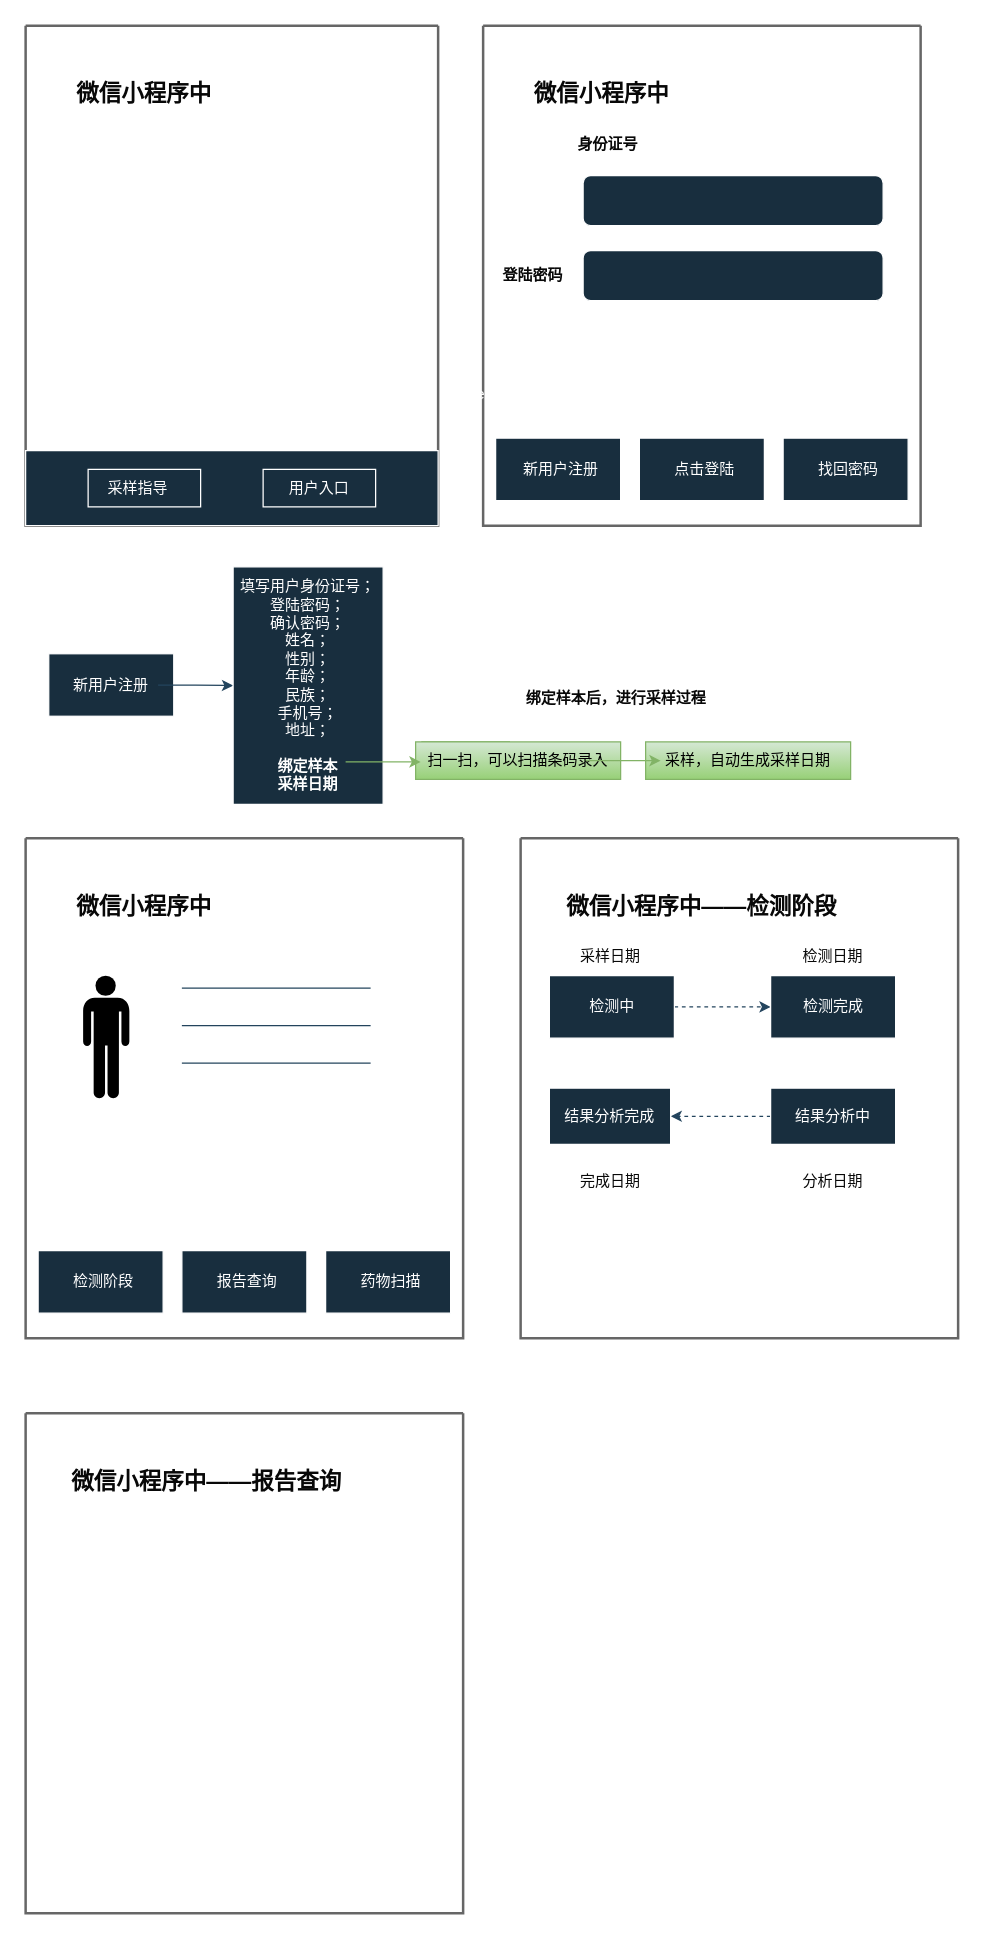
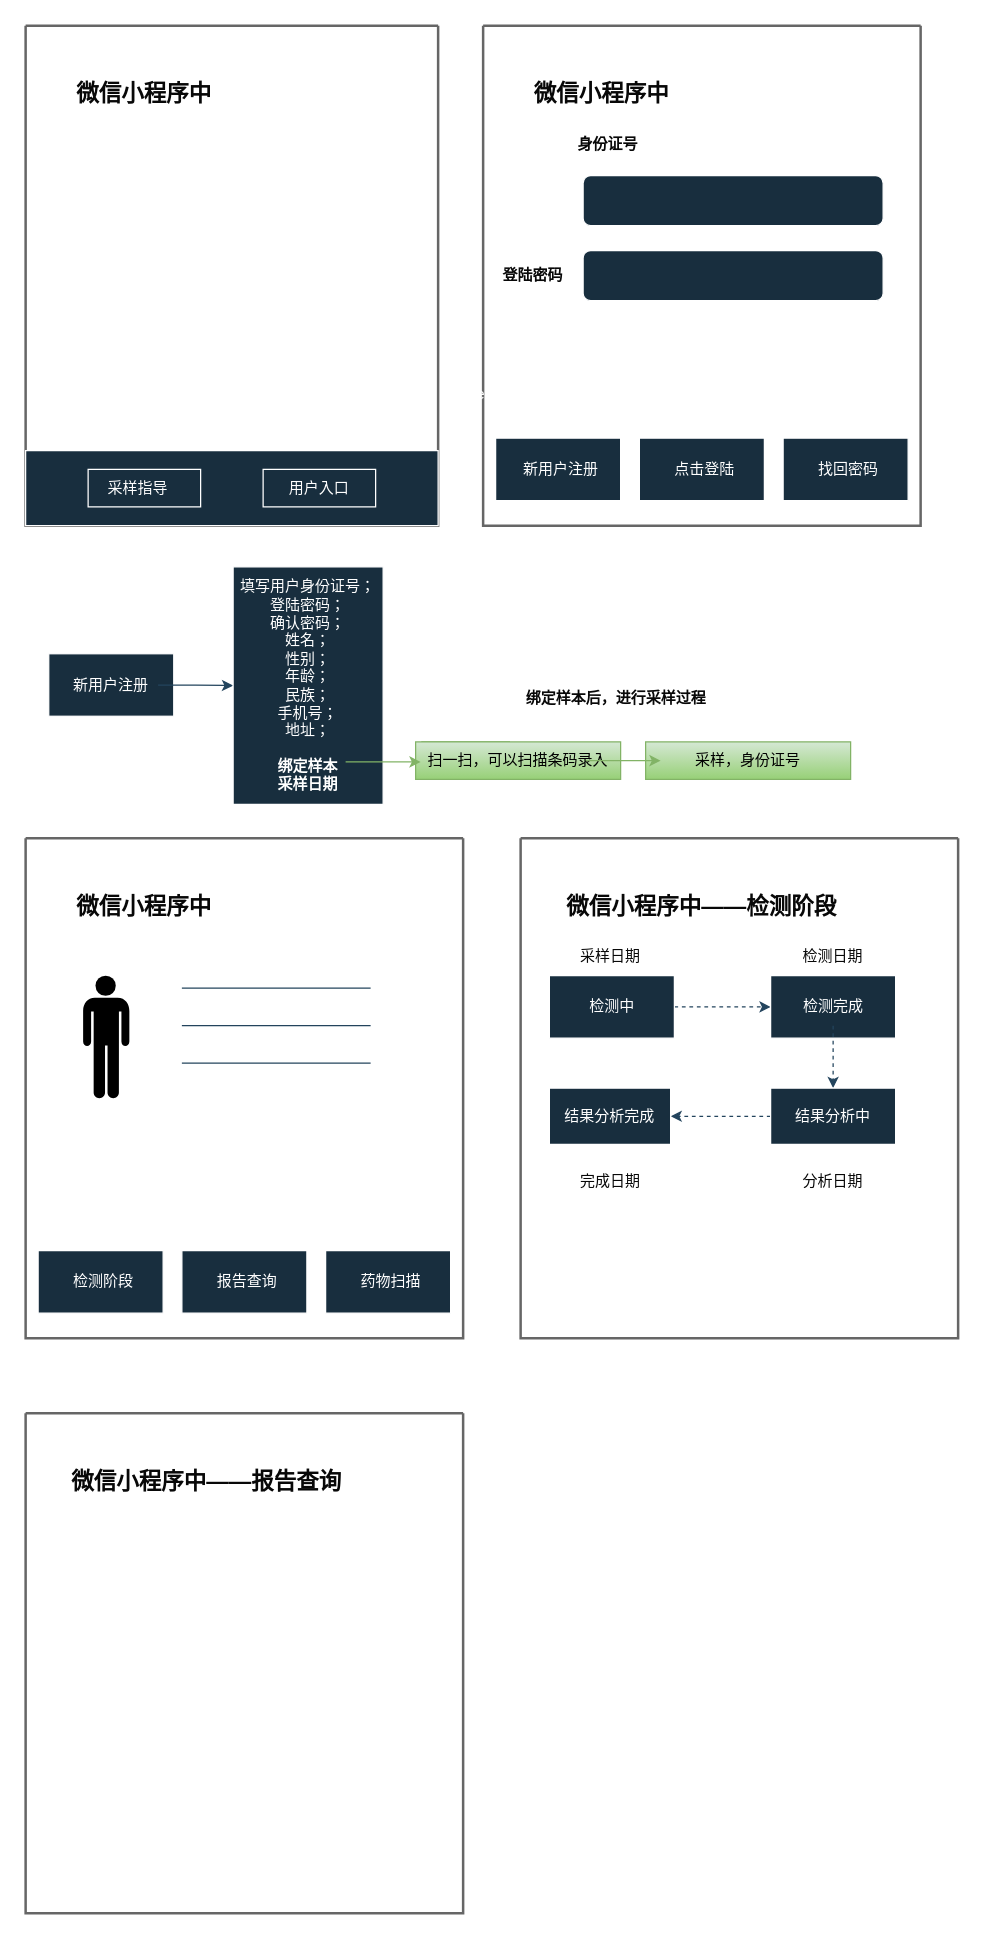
node "采样，自动生成采样日期": label "采样，自动生成采样日期" -> "采样，身份证号"
edge "检测完成" -> "结果分析中": added
